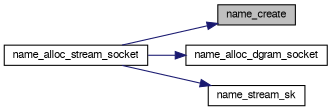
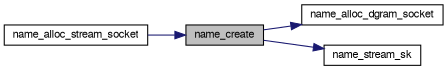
edge "name_alloc_stream_socket" -> "name_alloc_dgram_socket": now "name_create" -> "name_alloc_dgram_socket"
edge "name_alloc_stream_socket" -> "name_stream_sk": now "name_create" -> "name_stream_sk"
